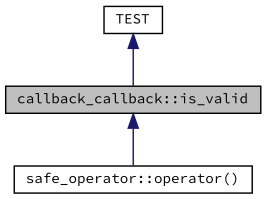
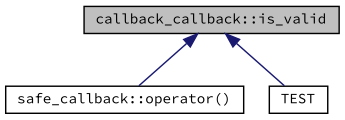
edge "callback_callback::is_valid" -> "TEST": reversed
node "safe_operator::operator()": label "safe_operator::operator()" -> "safe_callback::operator()"
